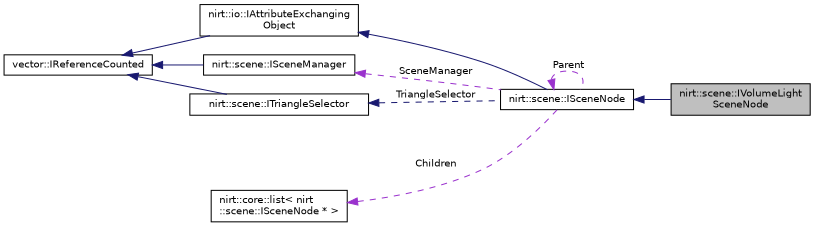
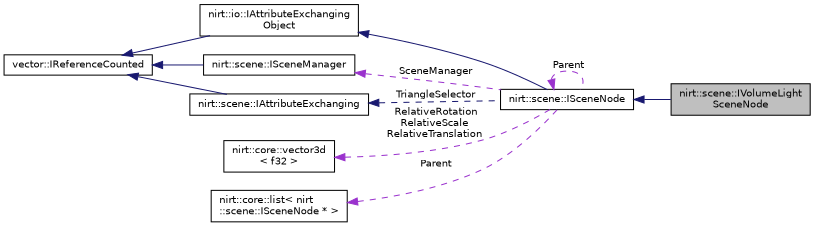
node "nirt::scene::ITriangleSelector": label "nirt::scene::ITriangleSelector" -> "nirt::scene::IAttributeExchanging"
node "nirt::core::vector3d < f32 >": added
edge "nirt::scene::ISceneNode" -> "nirt::core::list< nirt ::scene::ISceneNode * >": label " Children" -> " Parent"
